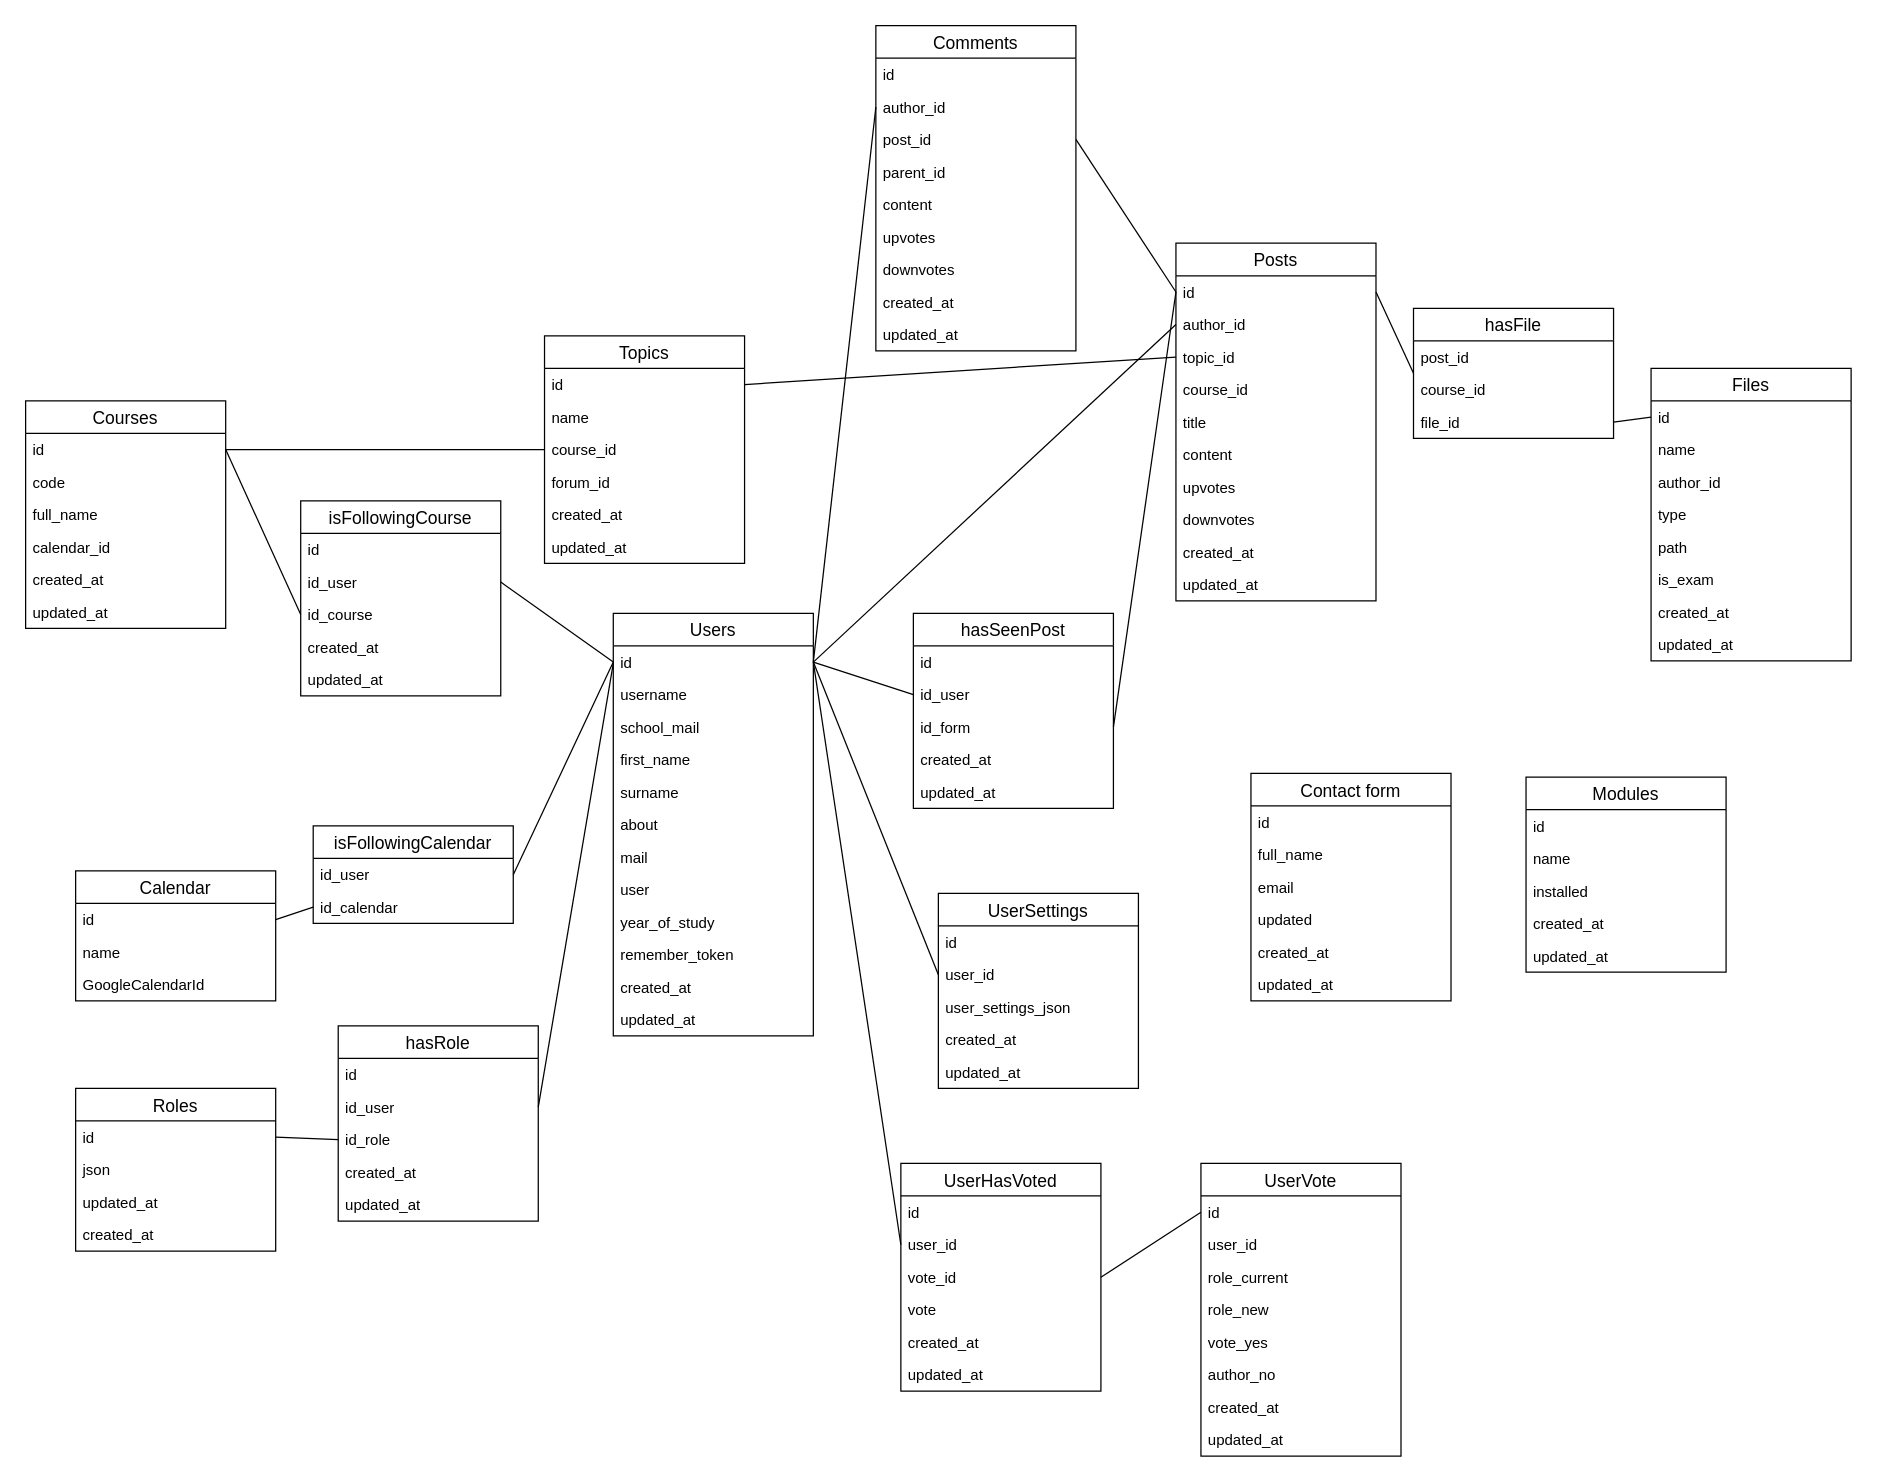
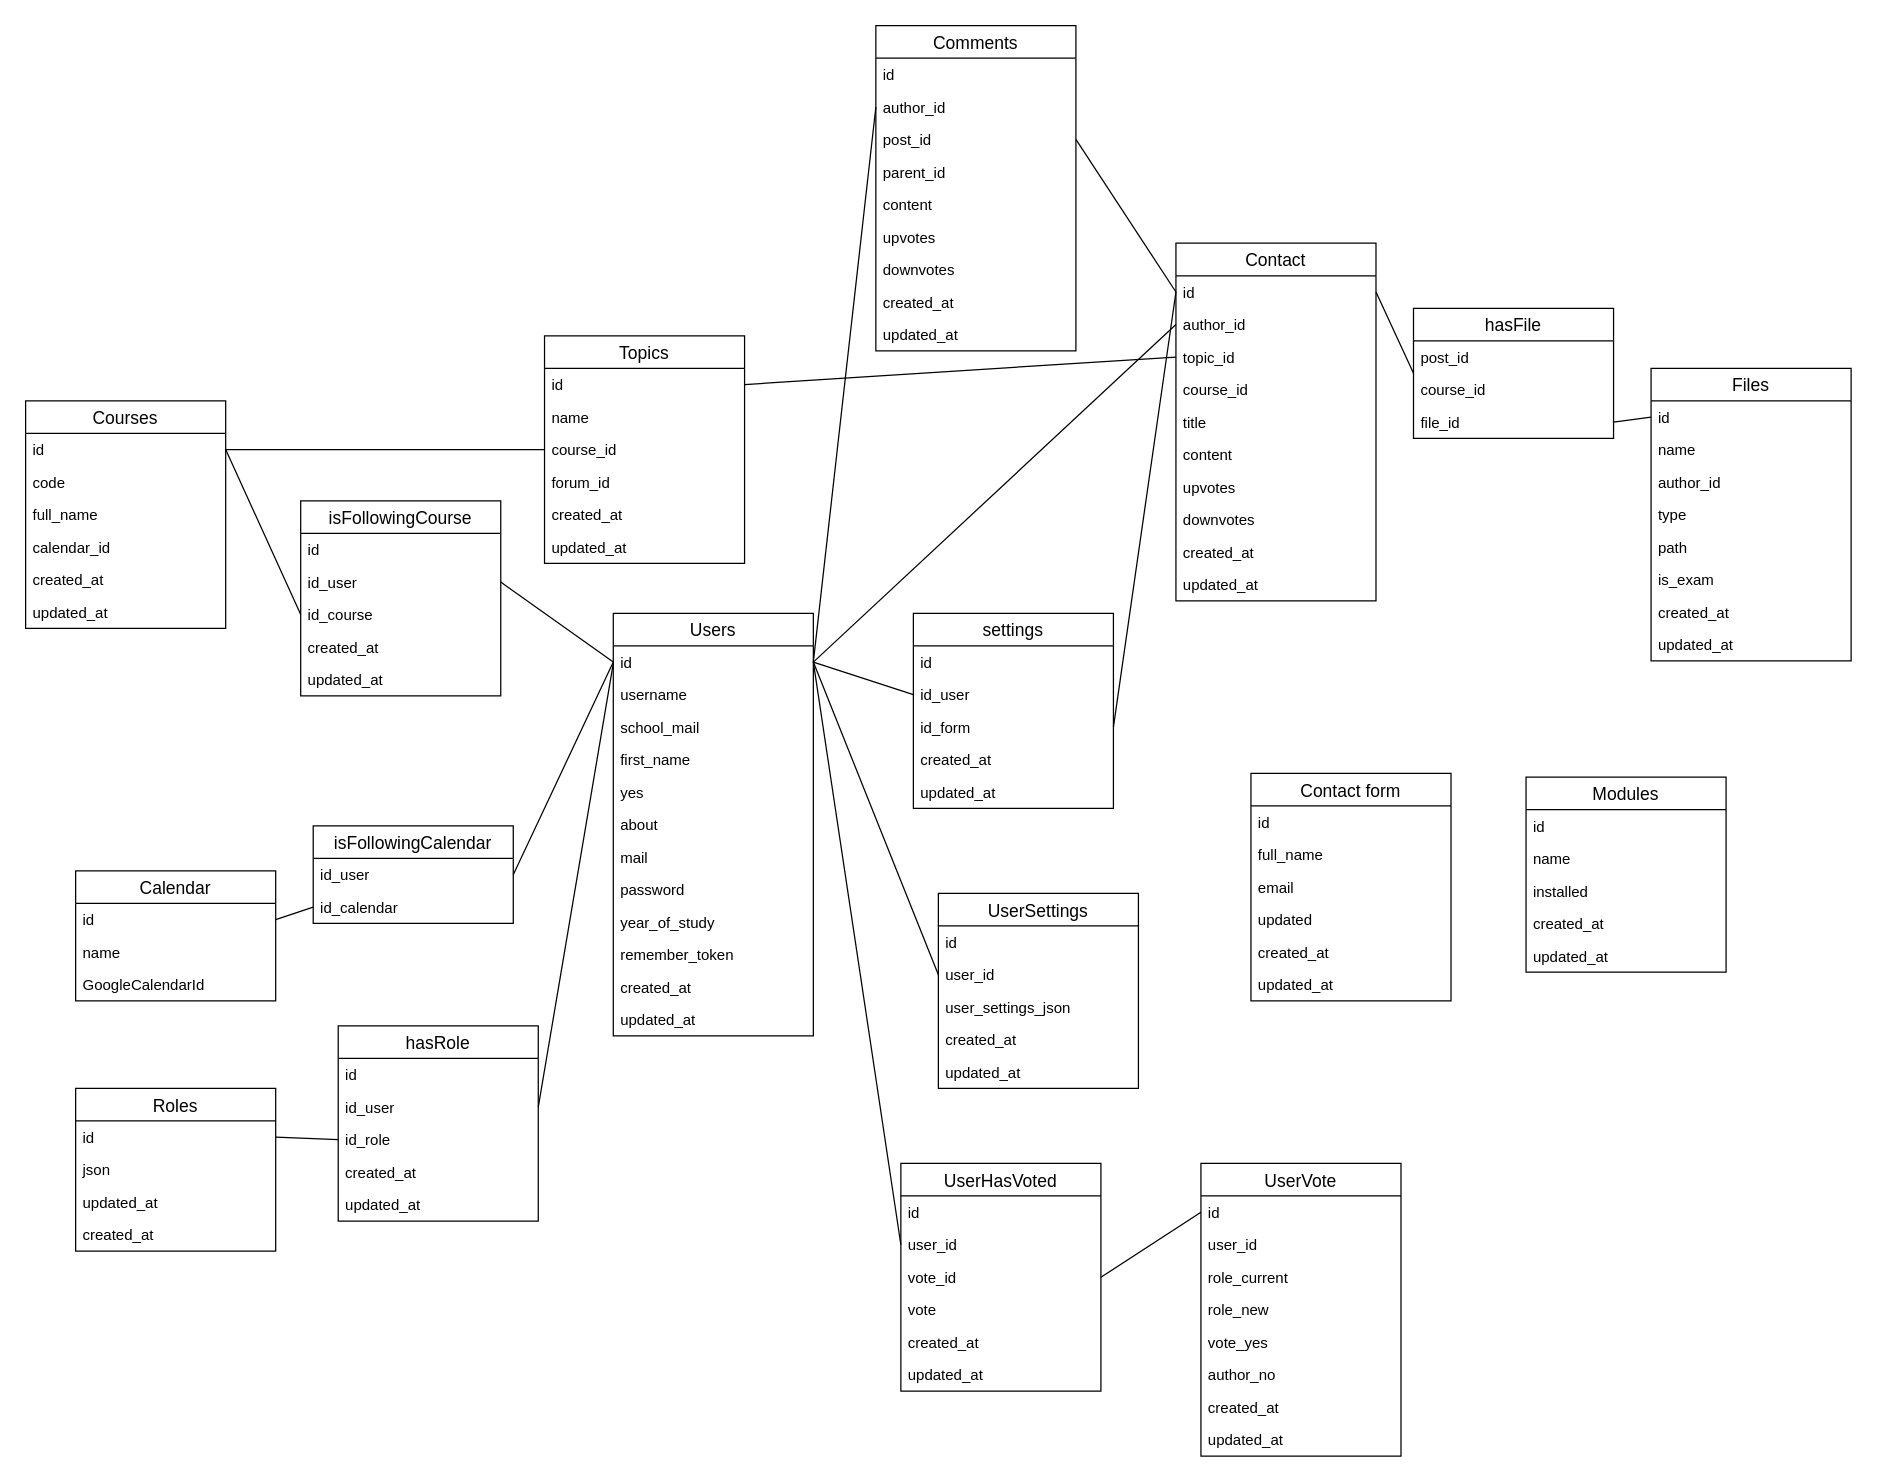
node "Posts": label "Posts" -> "Contact"
node "hasSeenPost": label "hasSeenPost" -> "settings"
node "surname": label "surname" -> "yes"
node "user": label "user" -> "password"
